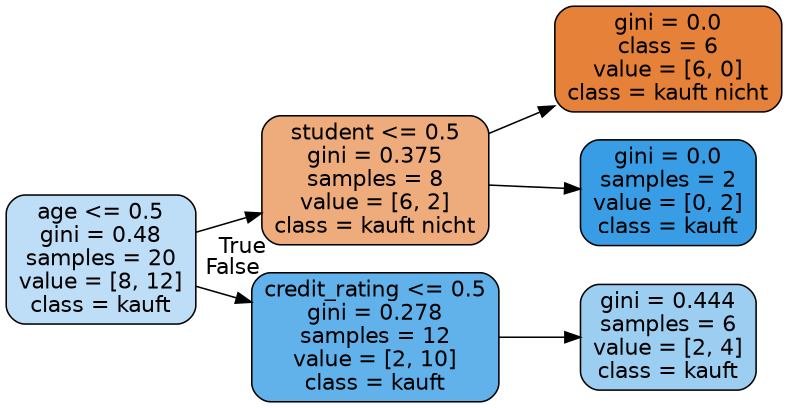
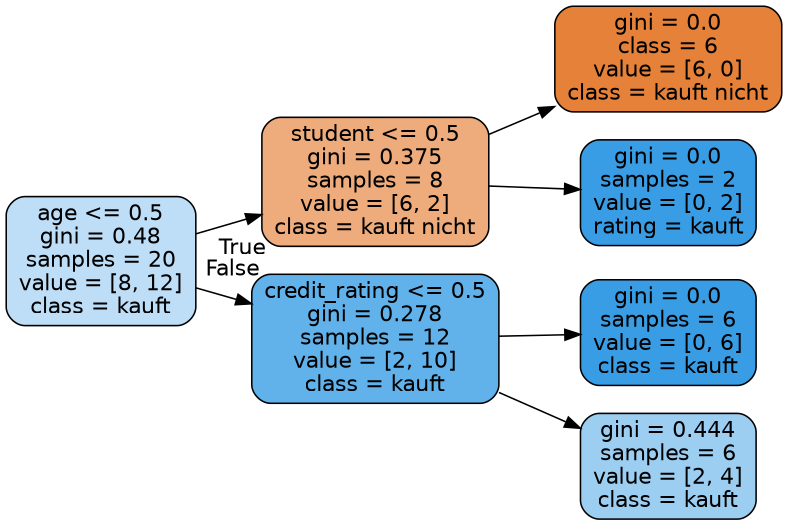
node "gini = 0.0 samples = 2 value = [0, 2] class = kauft": label "gini = 0.0 samples = 2 value = [0, 2] class = kauft" -> "gini = 0.0 samples = 2 value = [0, 2] rating = kauft"
node "gini = 0.0 samples = 6 value = [0, 6] class = kauft": added
